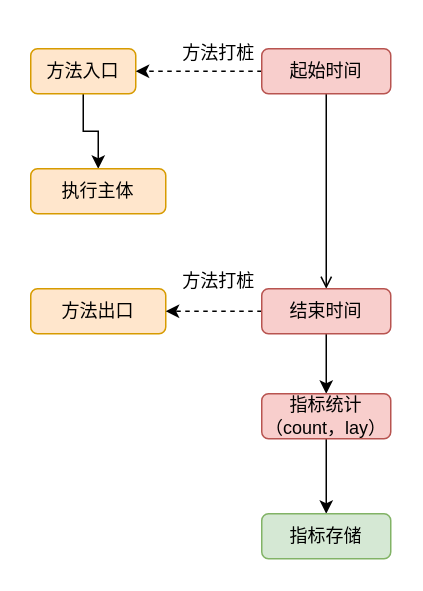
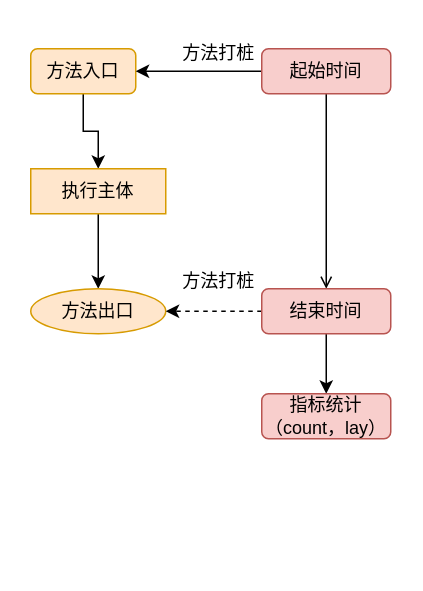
edge "起始时间" -> "方法入口": style dashed -> solid
node "执行主体": shape rounded rectangle -> rectangle
edge "执行主体" -> "方法出口": added
node "方法出口": shape rounded rectangle -> ellipse
edge "指标统计（count，lay）" -> "指标存储": removed
node "指标存储": removed
